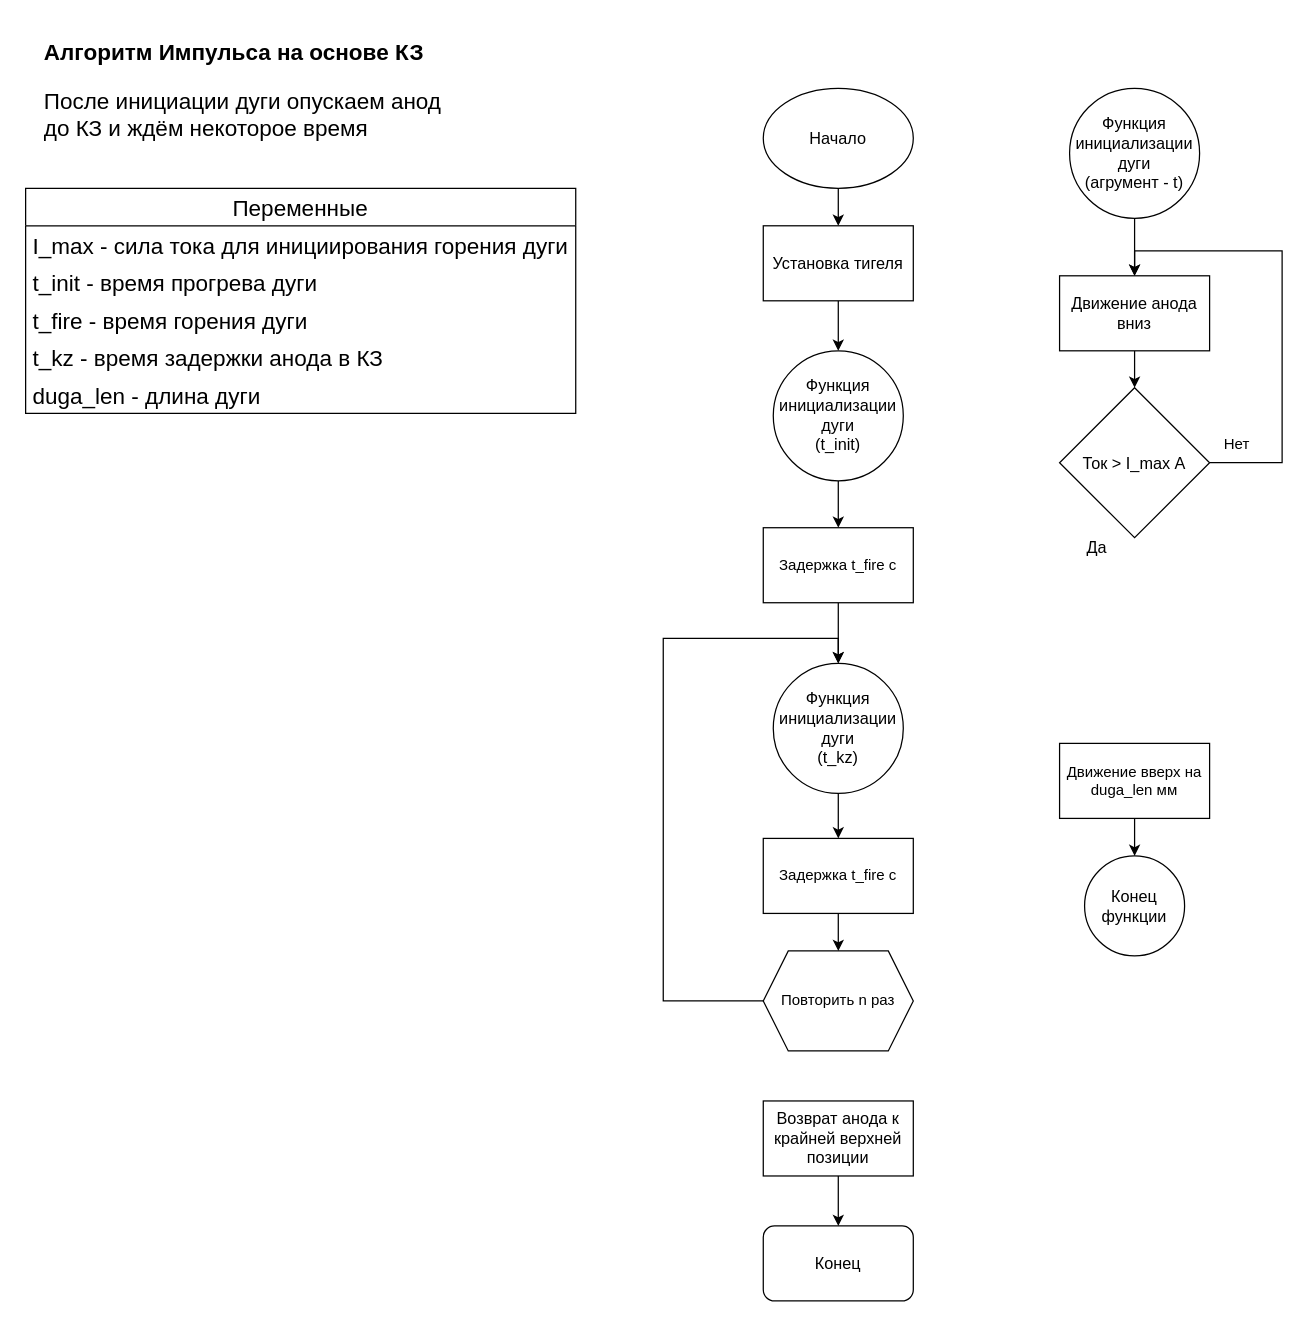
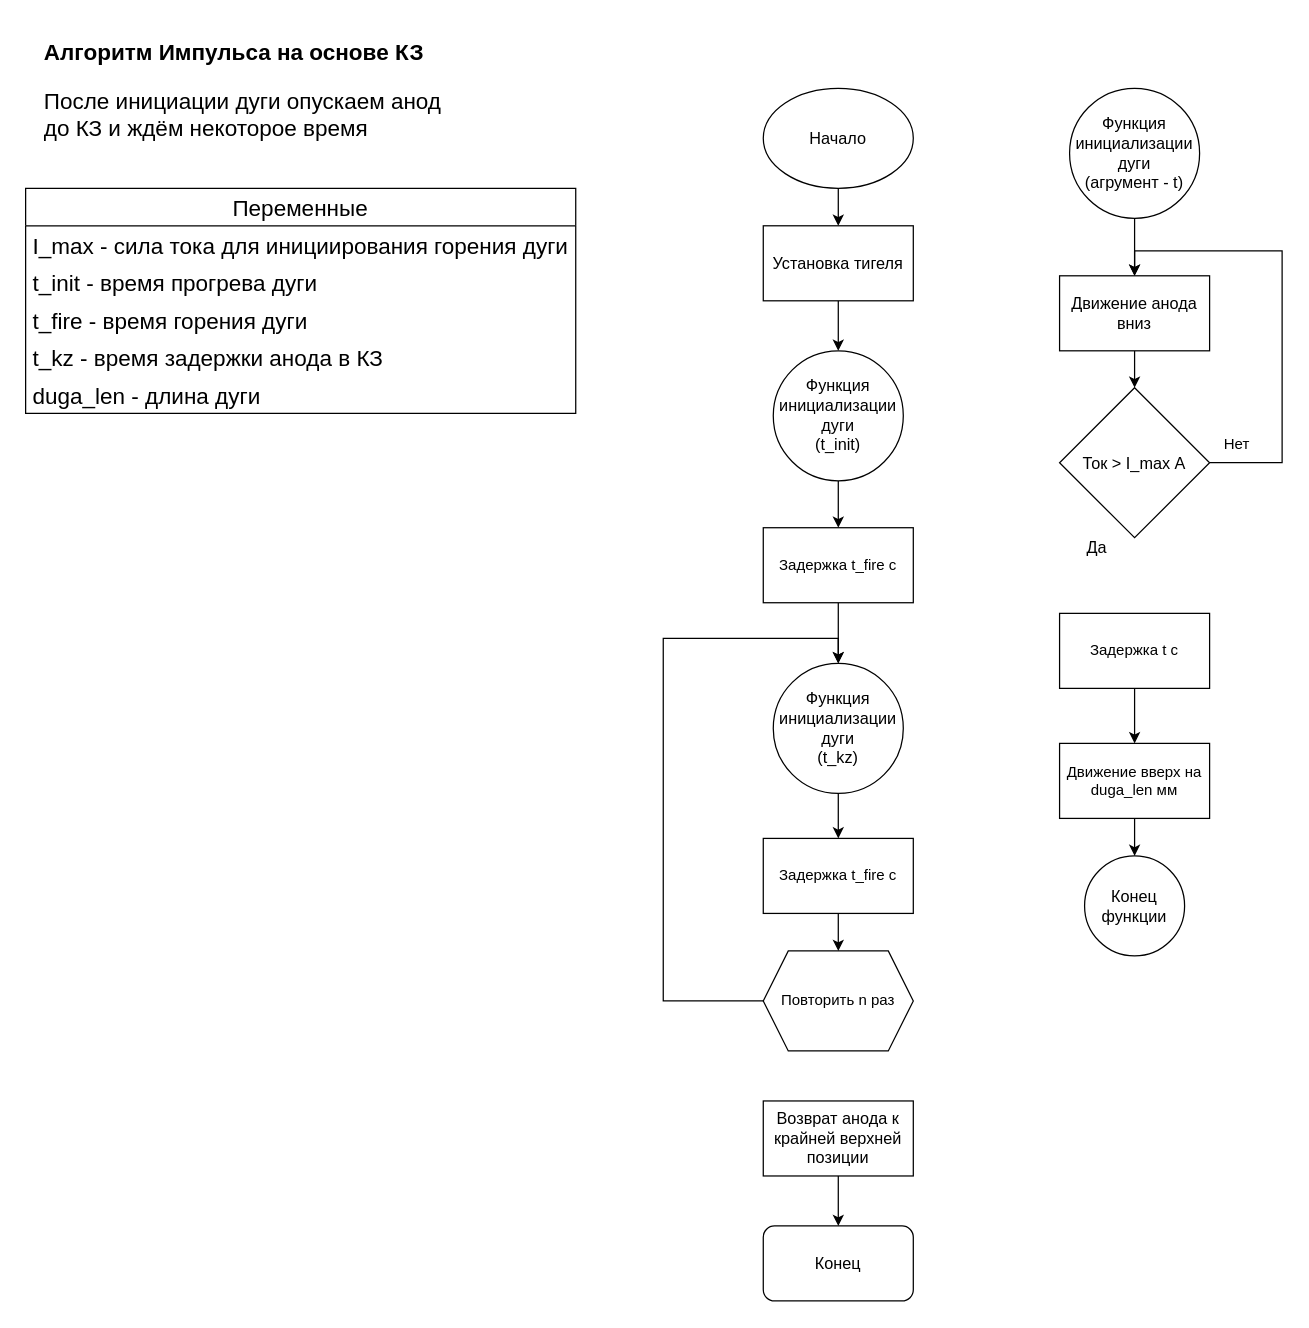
node "Задержка t с": added
edge "Задержка t с" -> "Движение вверх на duga_len мм": added
